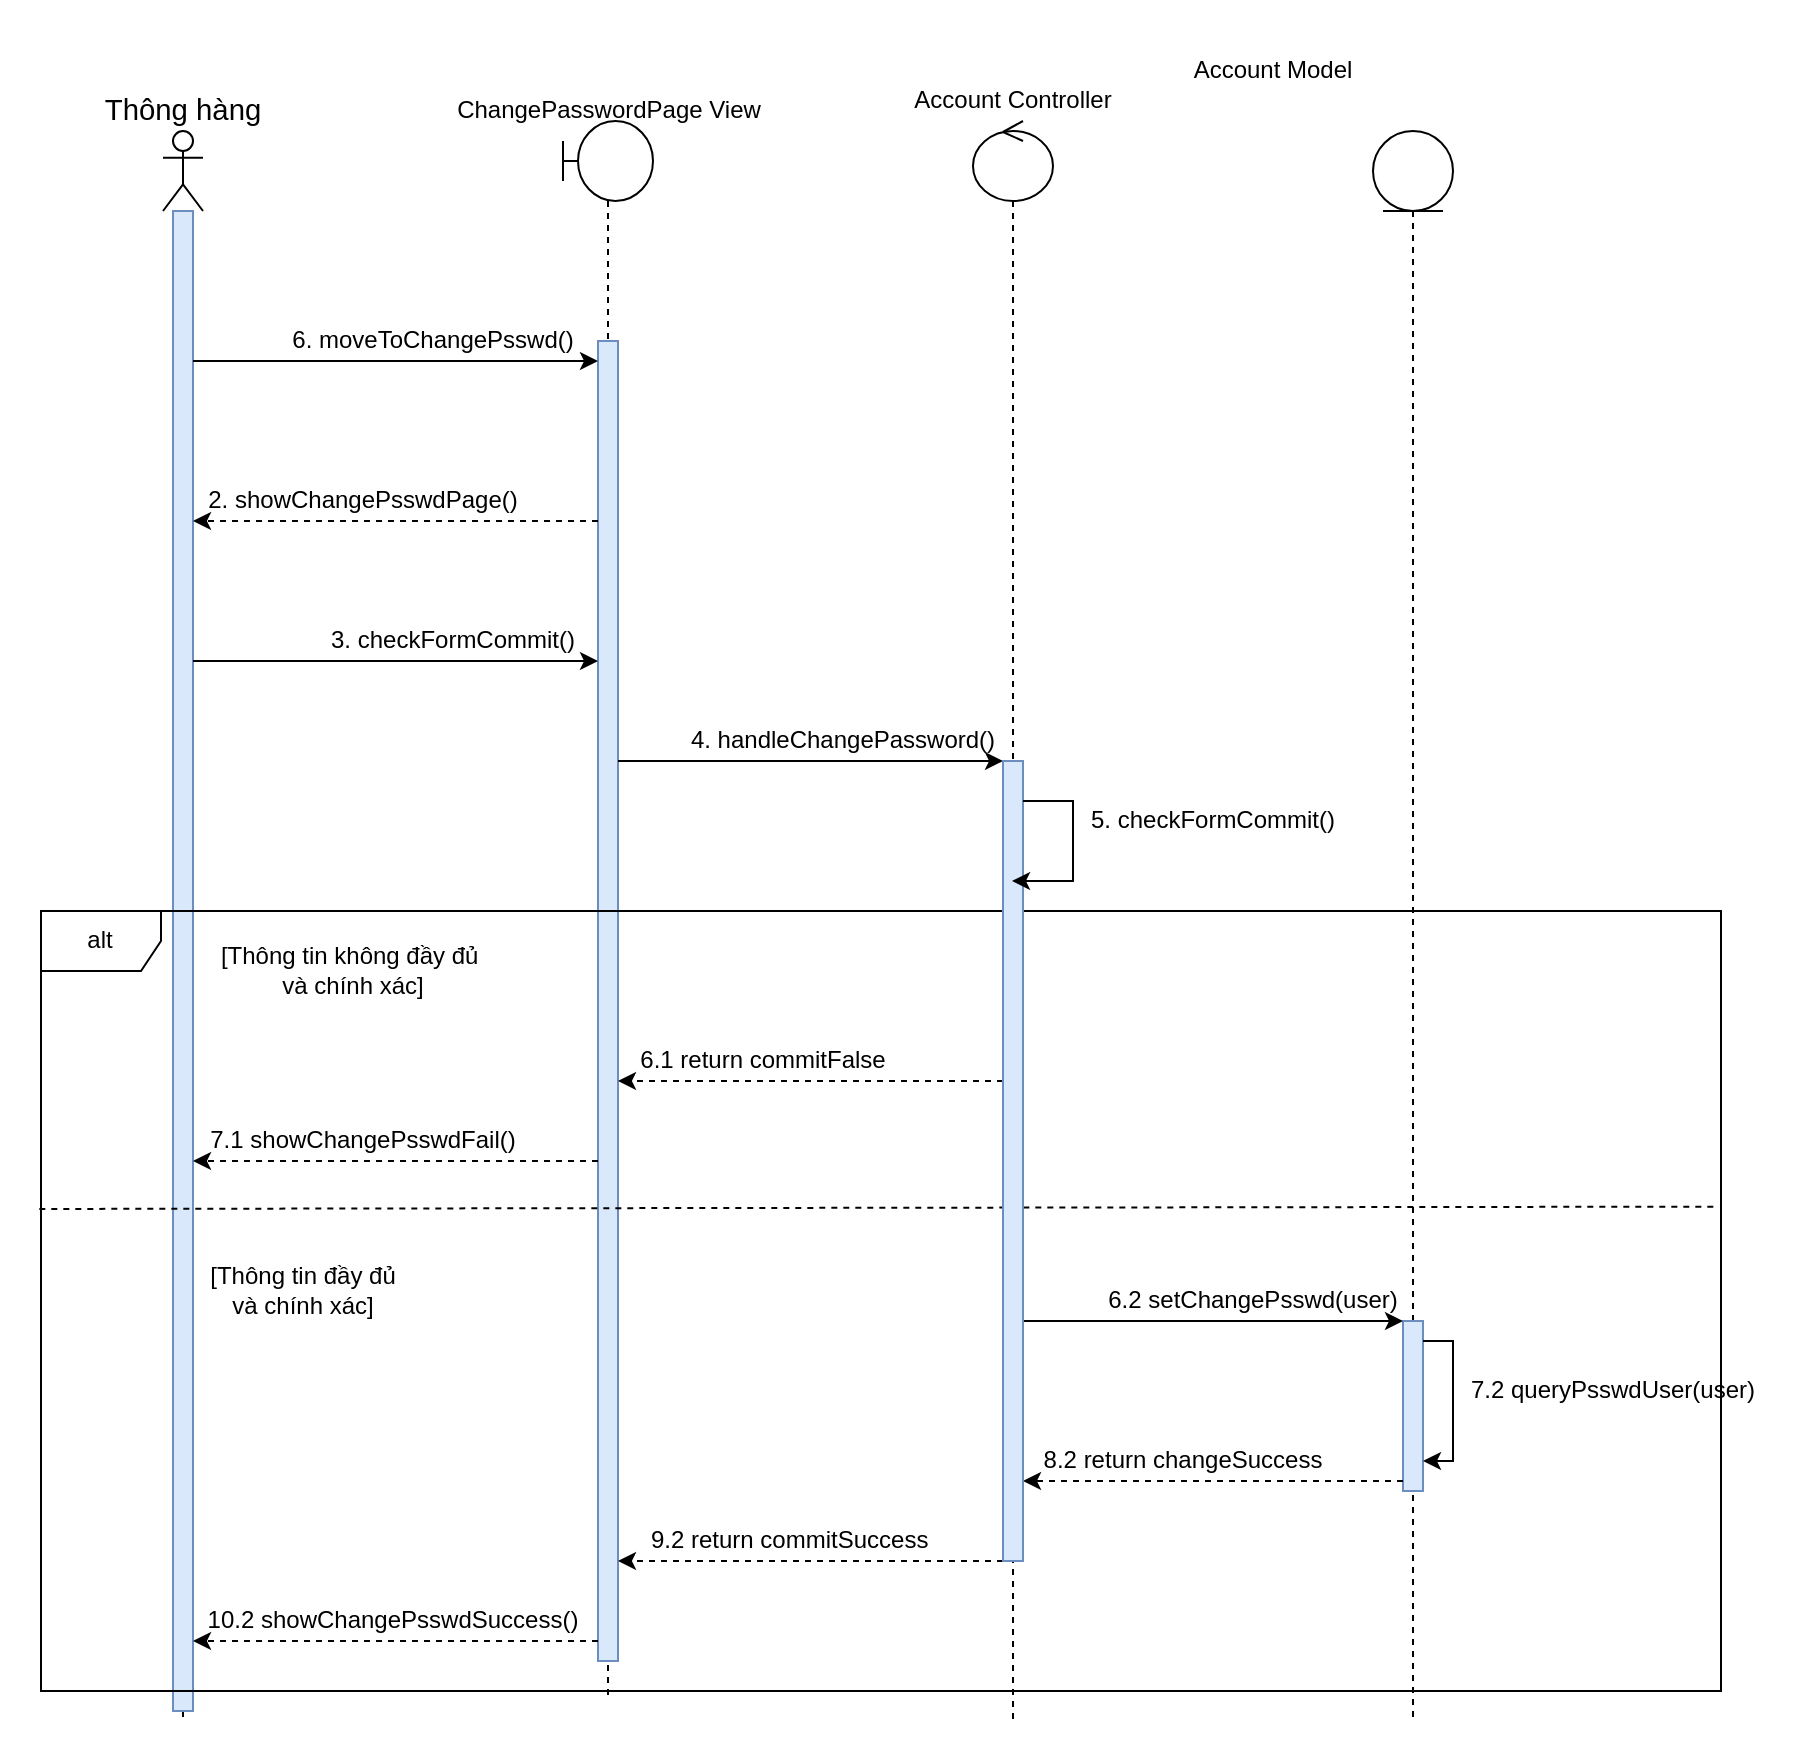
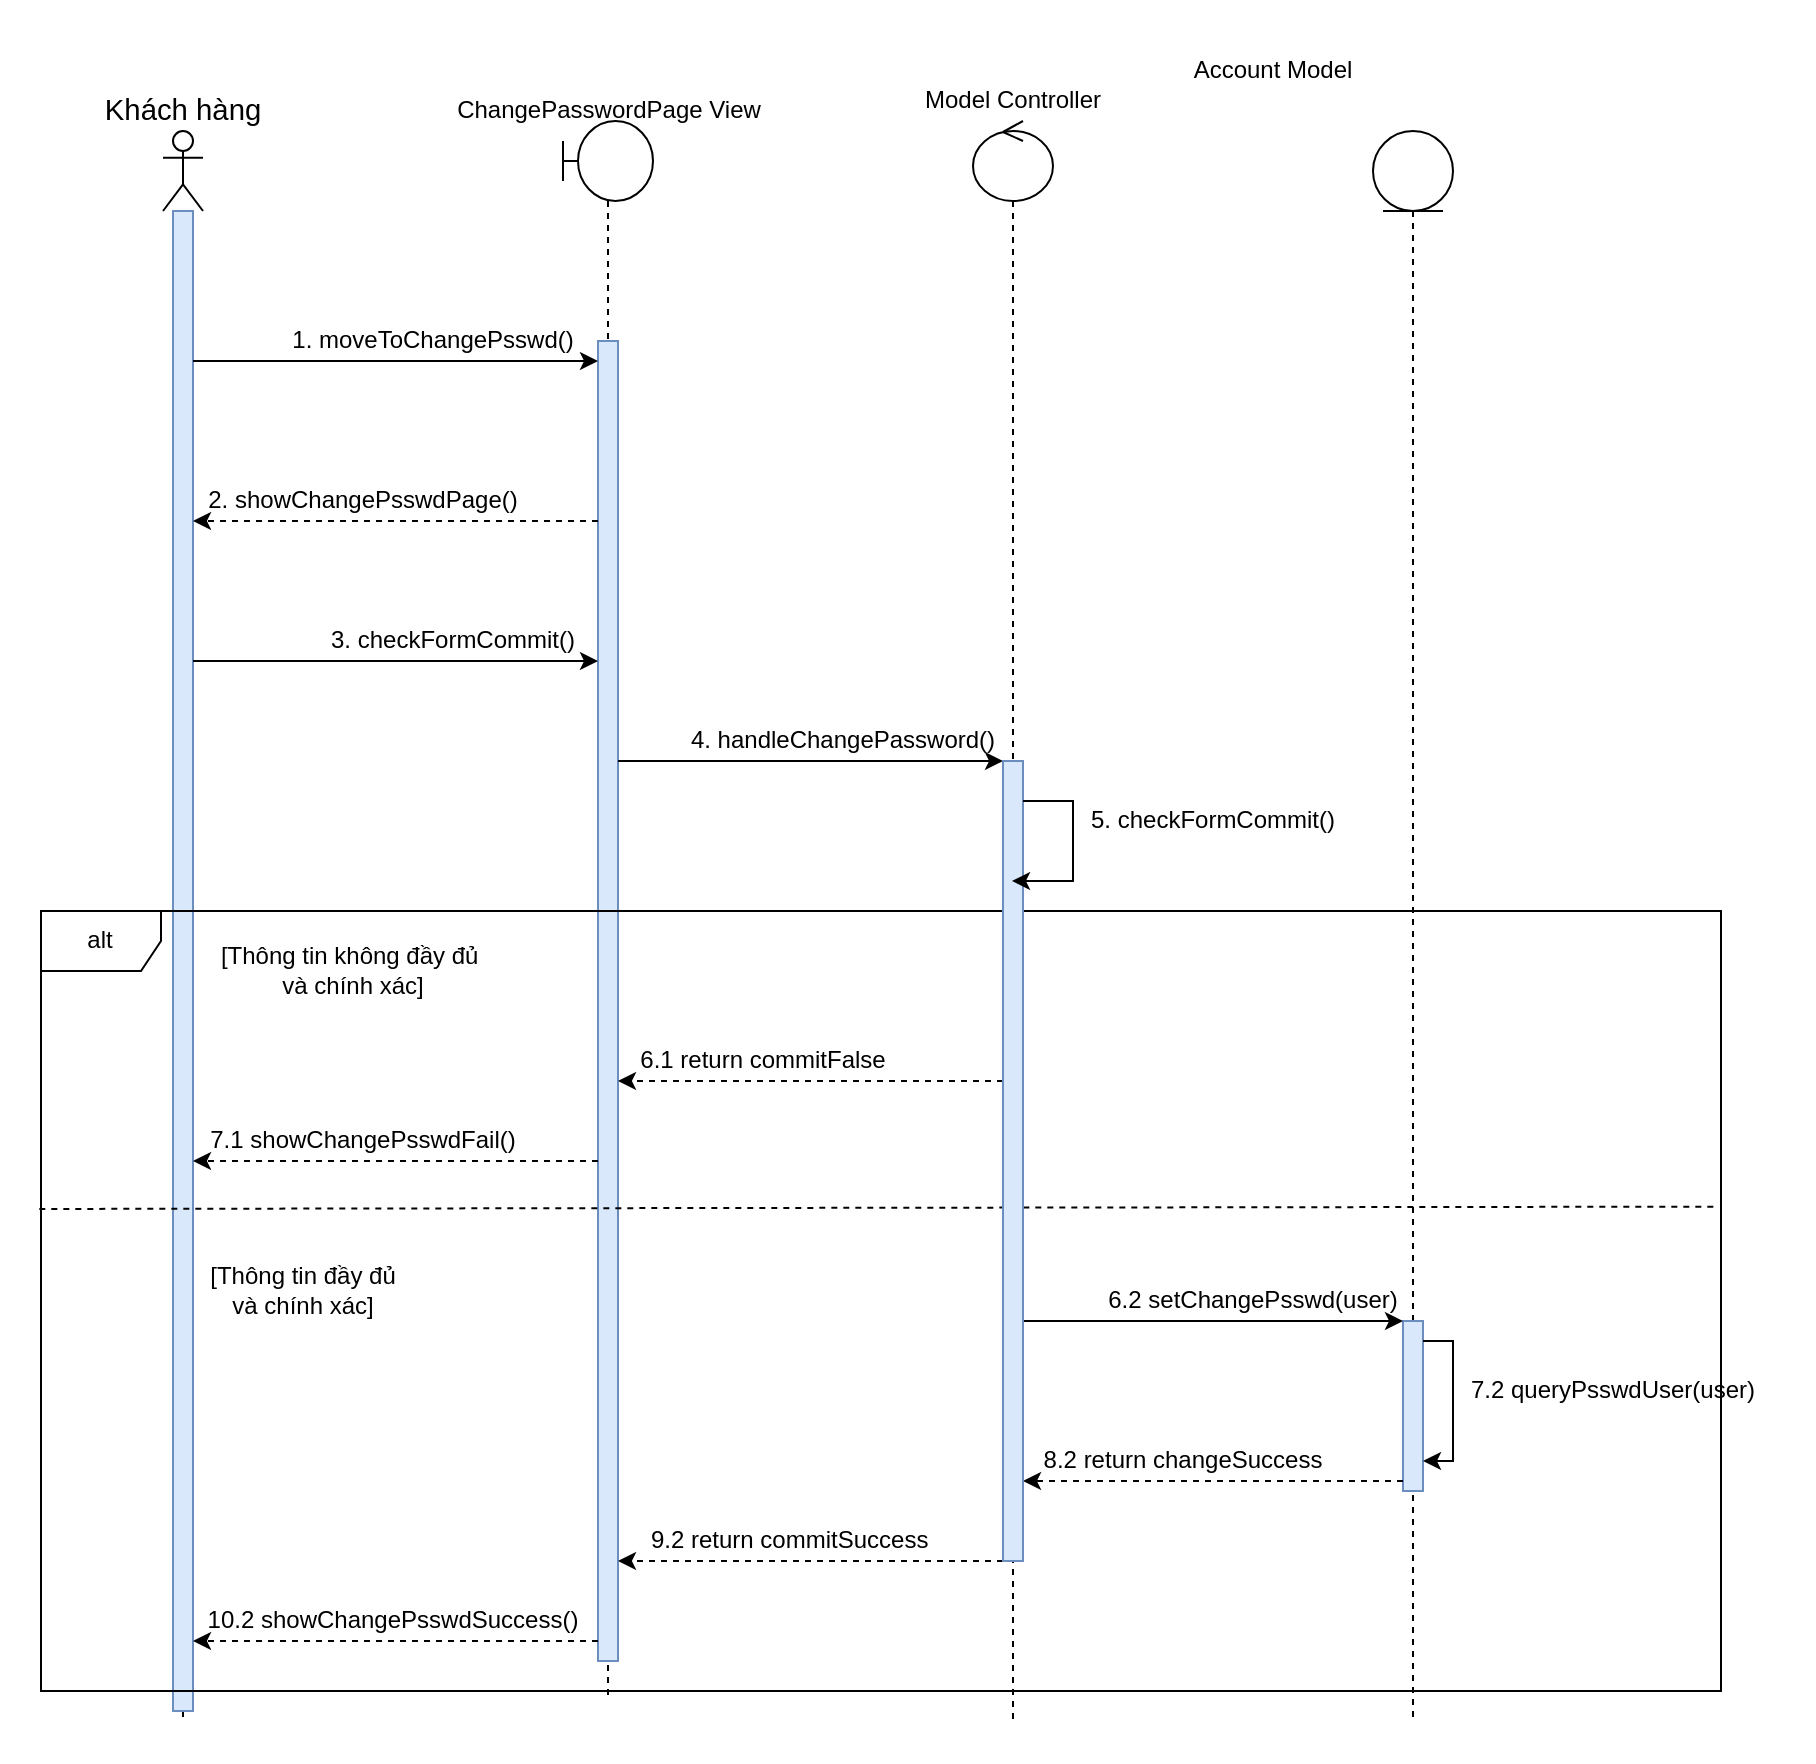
node "Account Controller": label "Account Controller" -> "Model Controller"
node "Thông hàng": label "Thông hàng" -> "Khách hàng"
node "6. moveToChangePsswd()": label "6. moveToChangePsswd()" -> "1. moveToChangePsswd()"
